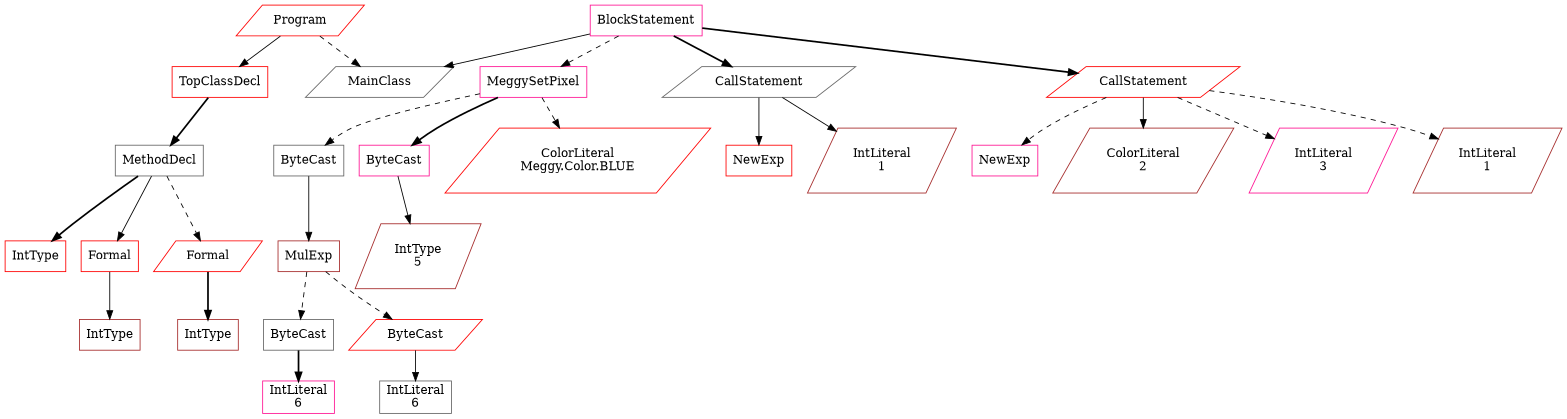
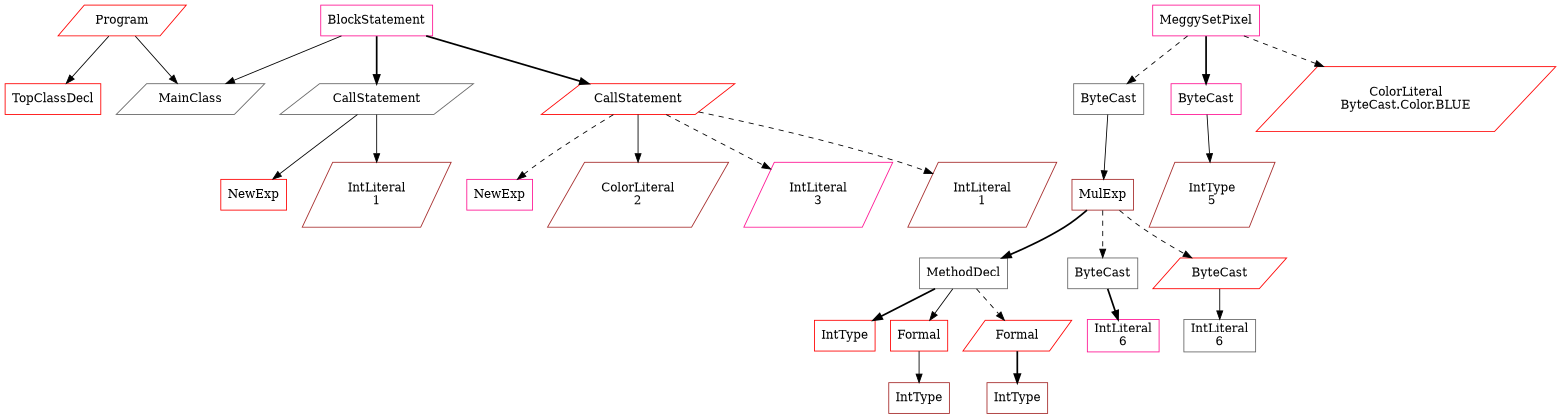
edge "Program" -> "MainClass": style dashed -> solid
edge "BlockStatement" -> "MeggySetPixel": removed
edge "TopClassDecl" -> "MethodDecl": now "MulExp" -> "MethodDecl"
node "ColorLiteral Meggy.Color.BLUE": label "ColorLiteral Meggy.Color.BLUE" -> "ColorLiteral ByteCast.Color.BLUE"
